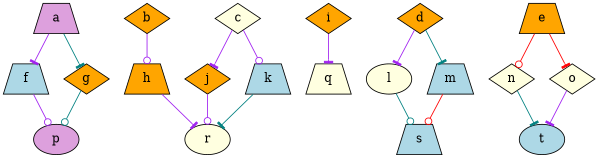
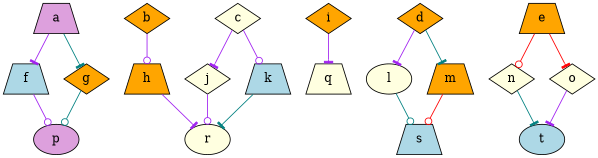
node "j": fillcolor orange -> lightyellow
node "m": fillcolor lightblue -> orange
